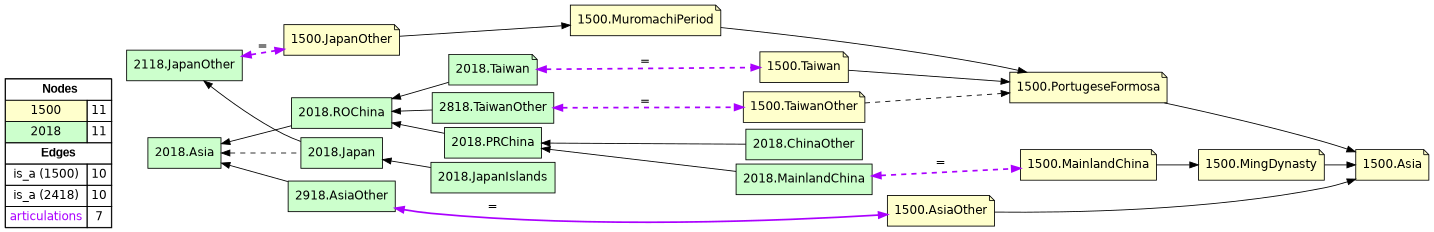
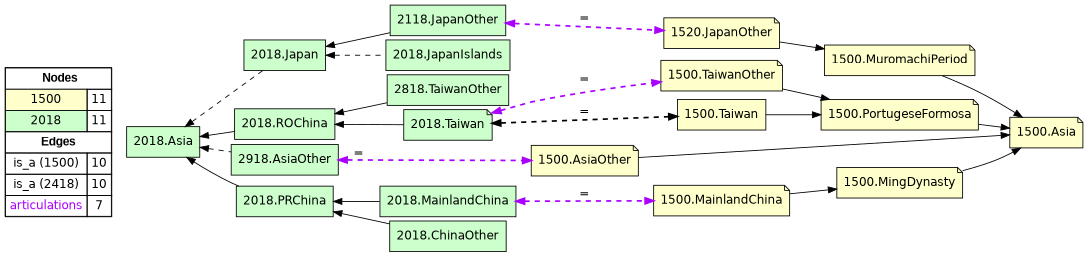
node "1500.JapanOther": label "1500.JapanOther" -> "1520.JapanOther"
edge "1500.MuromachiPeriod" -> "1500.PortugeseFormosa": now "1500.MuromachiPeriod" -> "1500.Asia"
node "1500.Taiwan": shape note -> box
edge "1500.Taiwan" -- "2018.Taiwan": color #aa00ff -> #000000
edge "1500.TaiwanOther" -> "1500.PortugeseFormosa": style dashed -> solid
edge "1500.TaiwanOther" -- "2818.TaiwanOther": now "1500.TaiwanOther" -- "2018.Taiwan"
edge "2018.Japan" -> "2118.JapanOther": reversed
edge "2018.PRChina" -> "2018.ROChina": now "2018.PRChina" -> "2018.Asia"
edge "2018.JapanIslands" -> "2018.Japan": style solid -> dashed
edge "2918.AsiaOther" -> "2018.Asia": style solid -> dashed
edge "2918.AsiaOther" -- "1500.AsiaOther": style solid -> dashed
